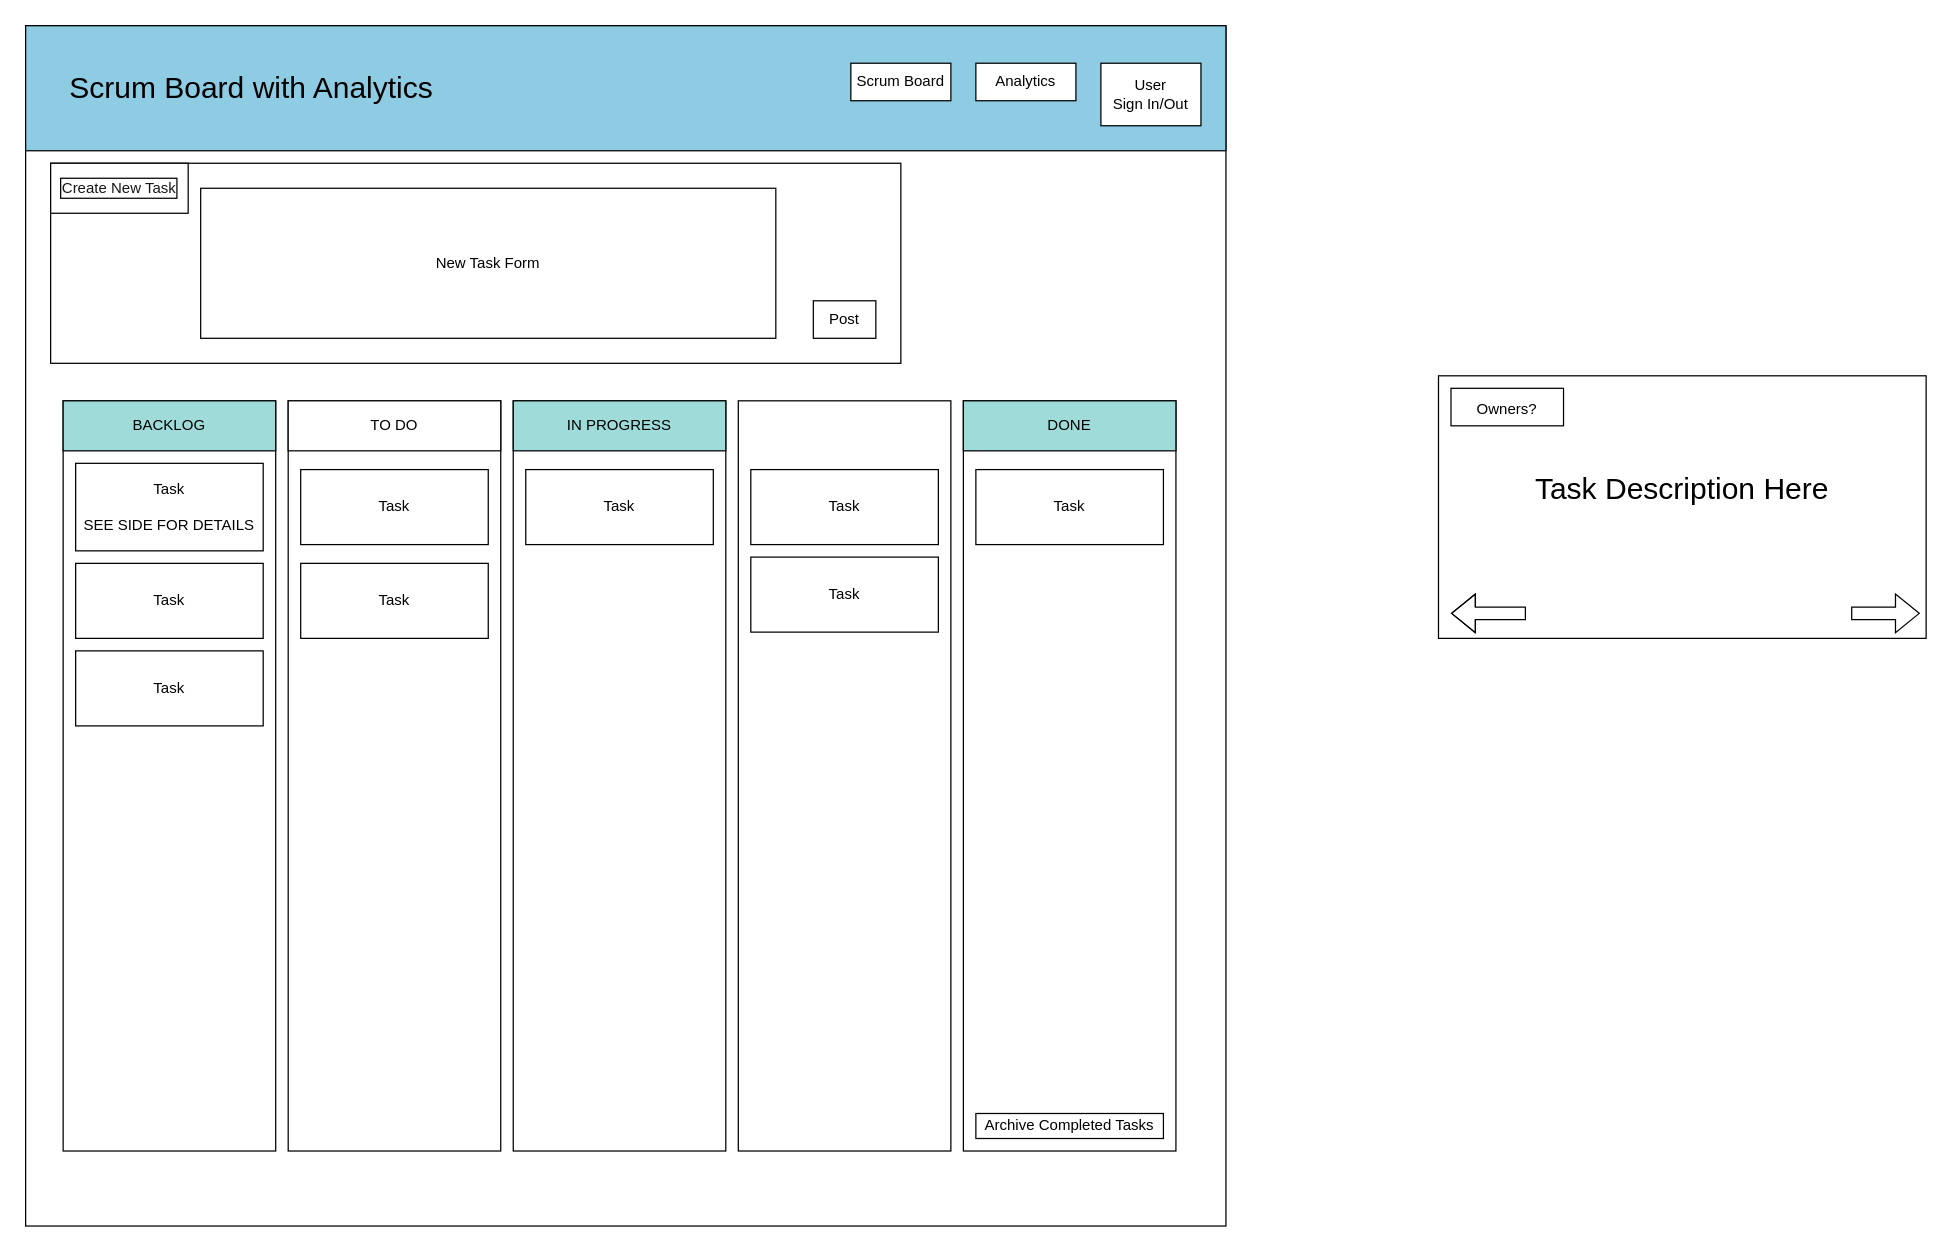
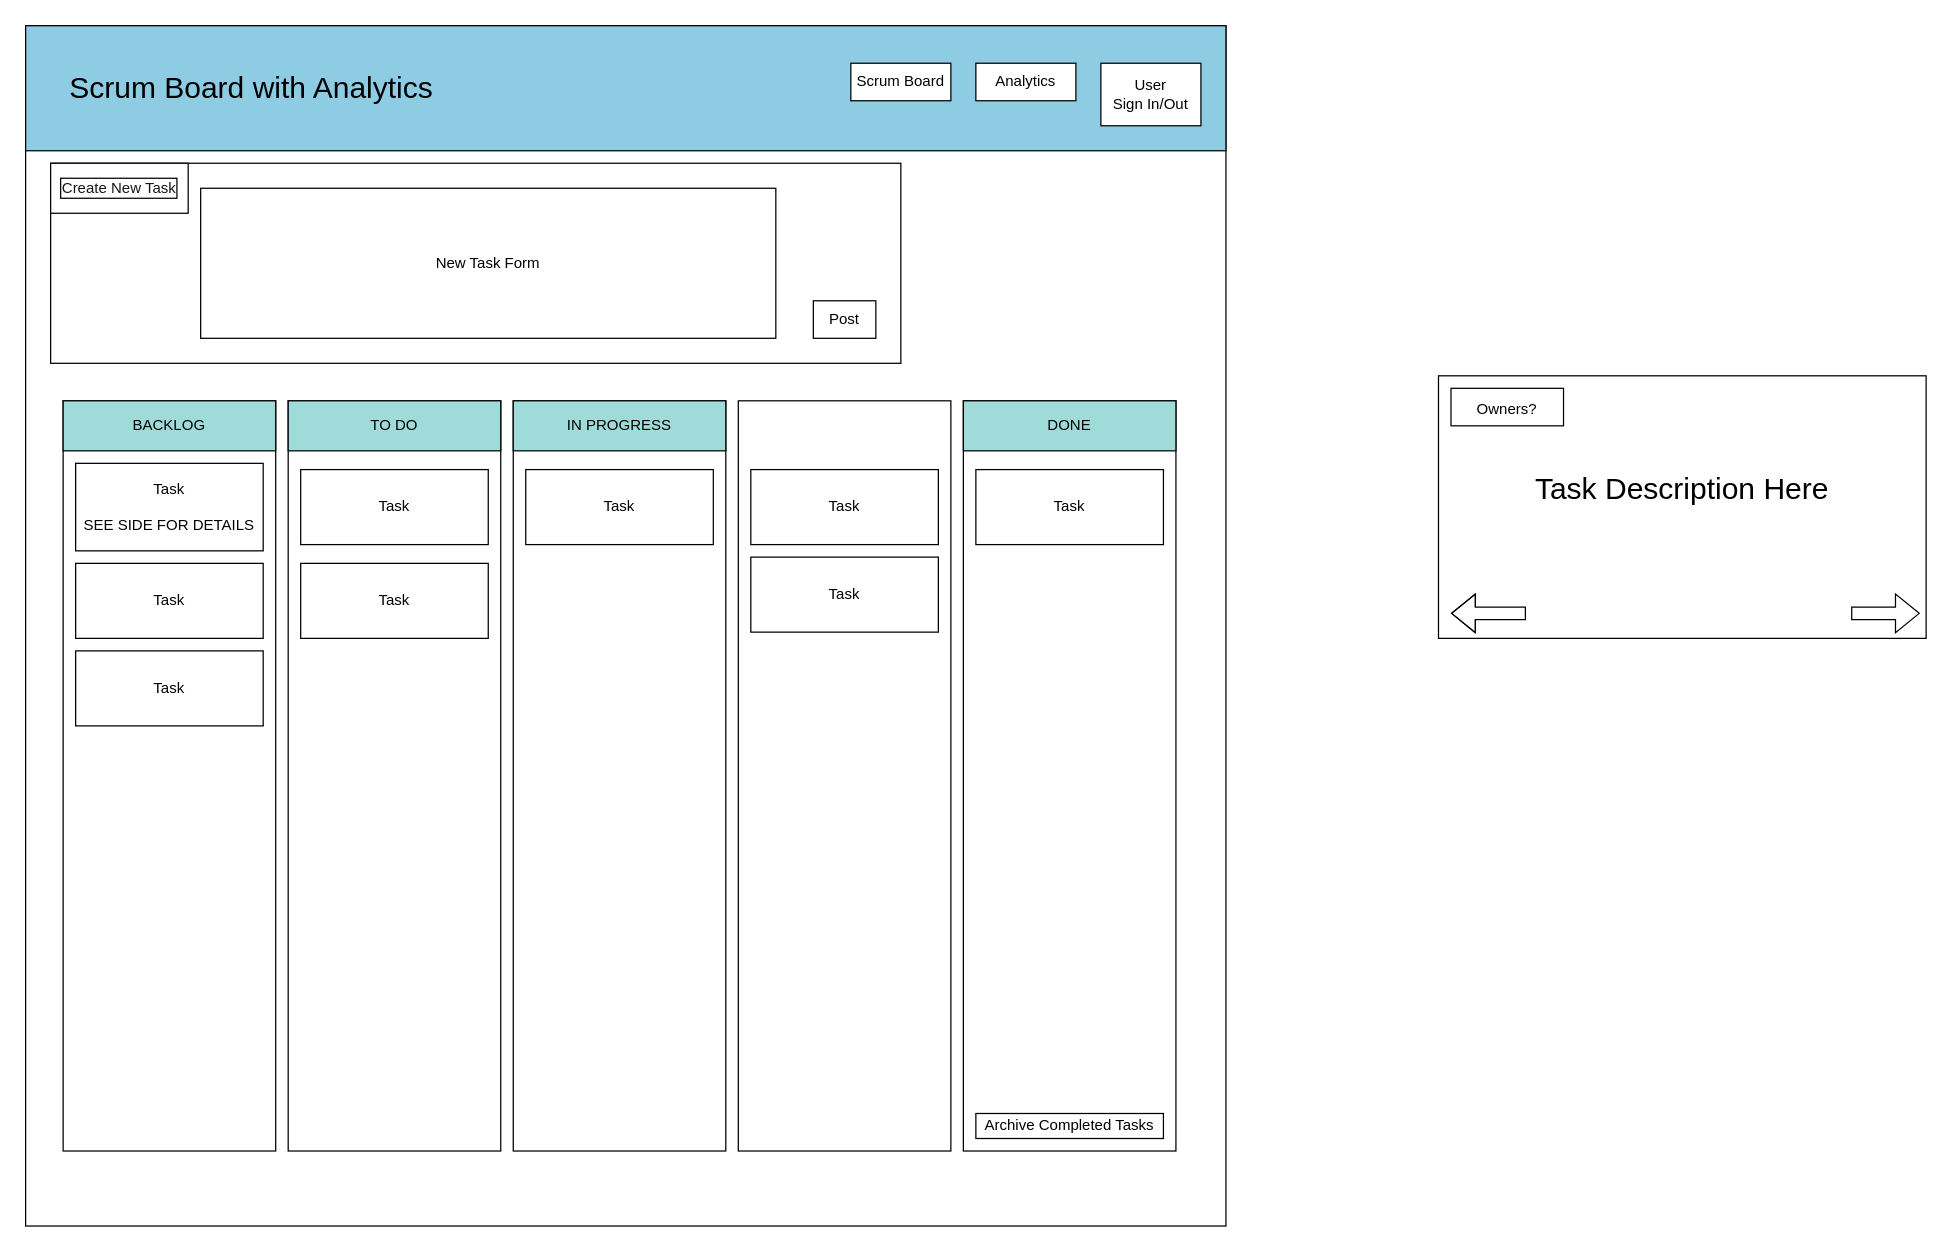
node "TO DO": fillcolor #ffffff -> #9edbd9
